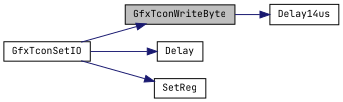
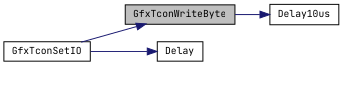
node "Delay14us": label "Delay14us" -> "Delay10us"
node "SetReg": removed
